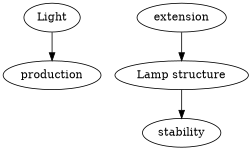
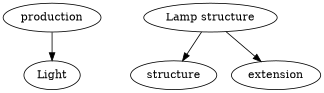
edge "Light" -> "production": reversed
edge "extension" -> "Lamp structure": reversed
node "stability": label "stability" -> "structure"
